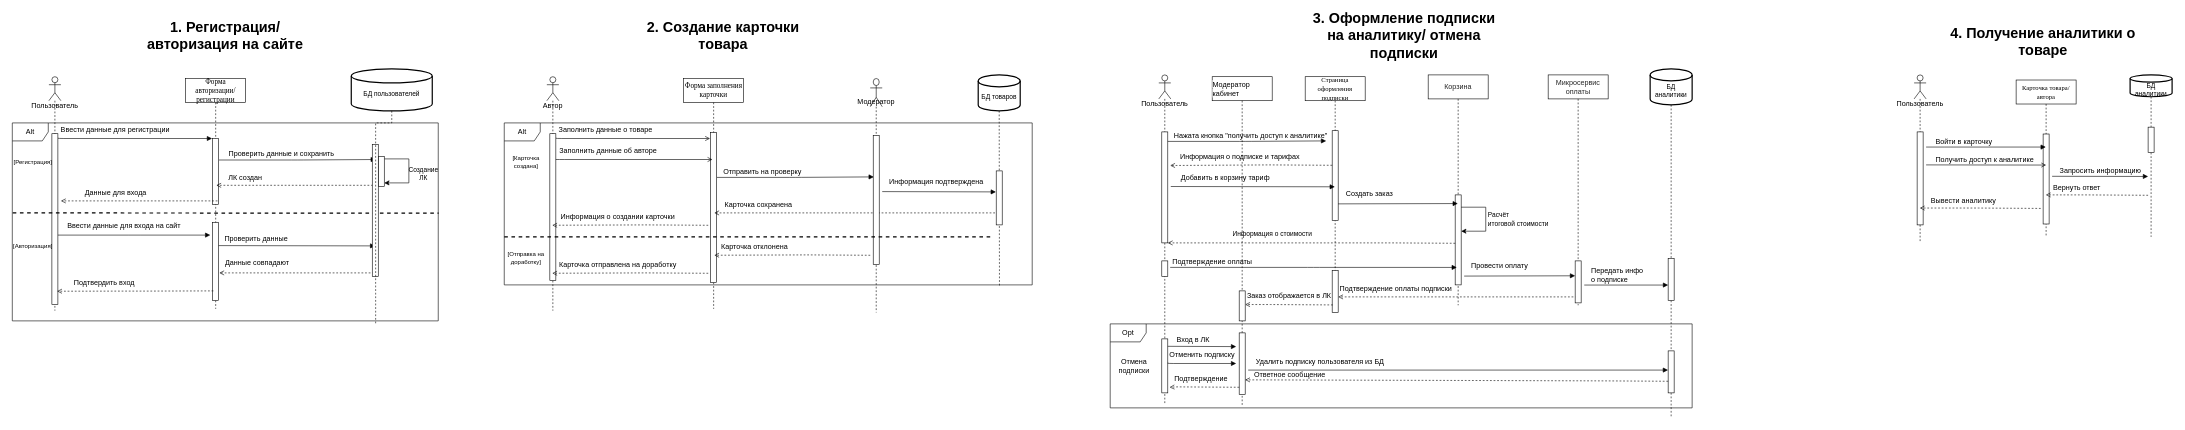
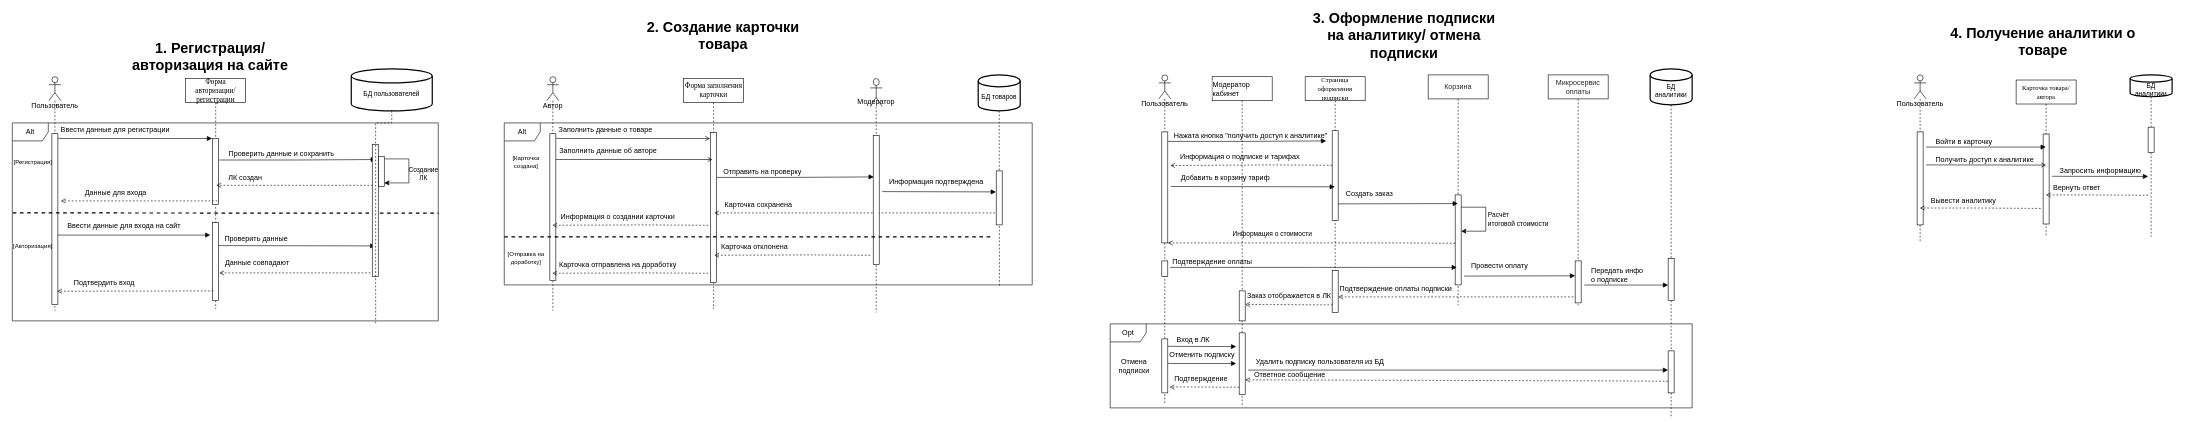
node "1. Регистрация/авторизация на сайте": moved (225, 36) -> (210, 57)
